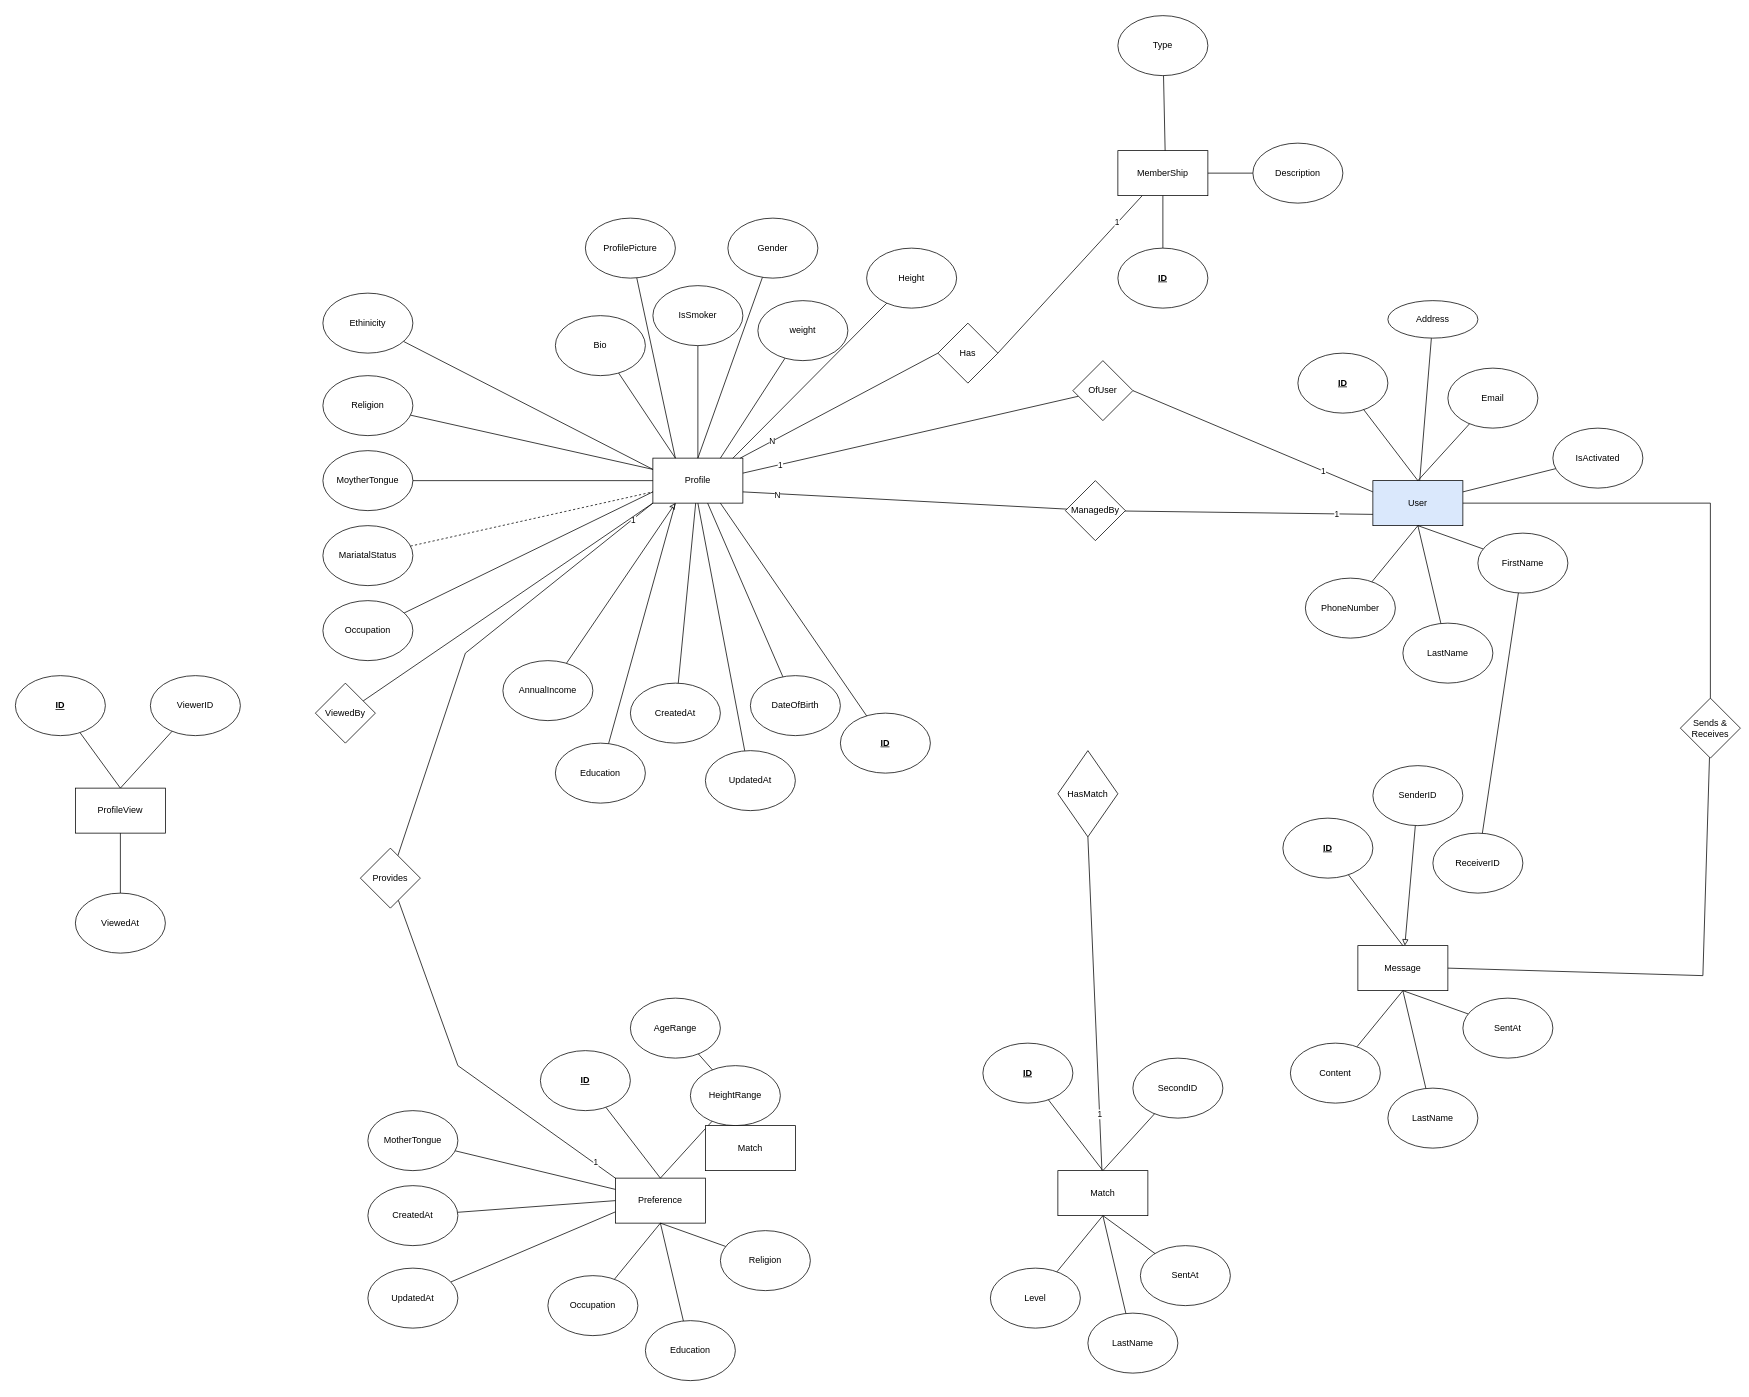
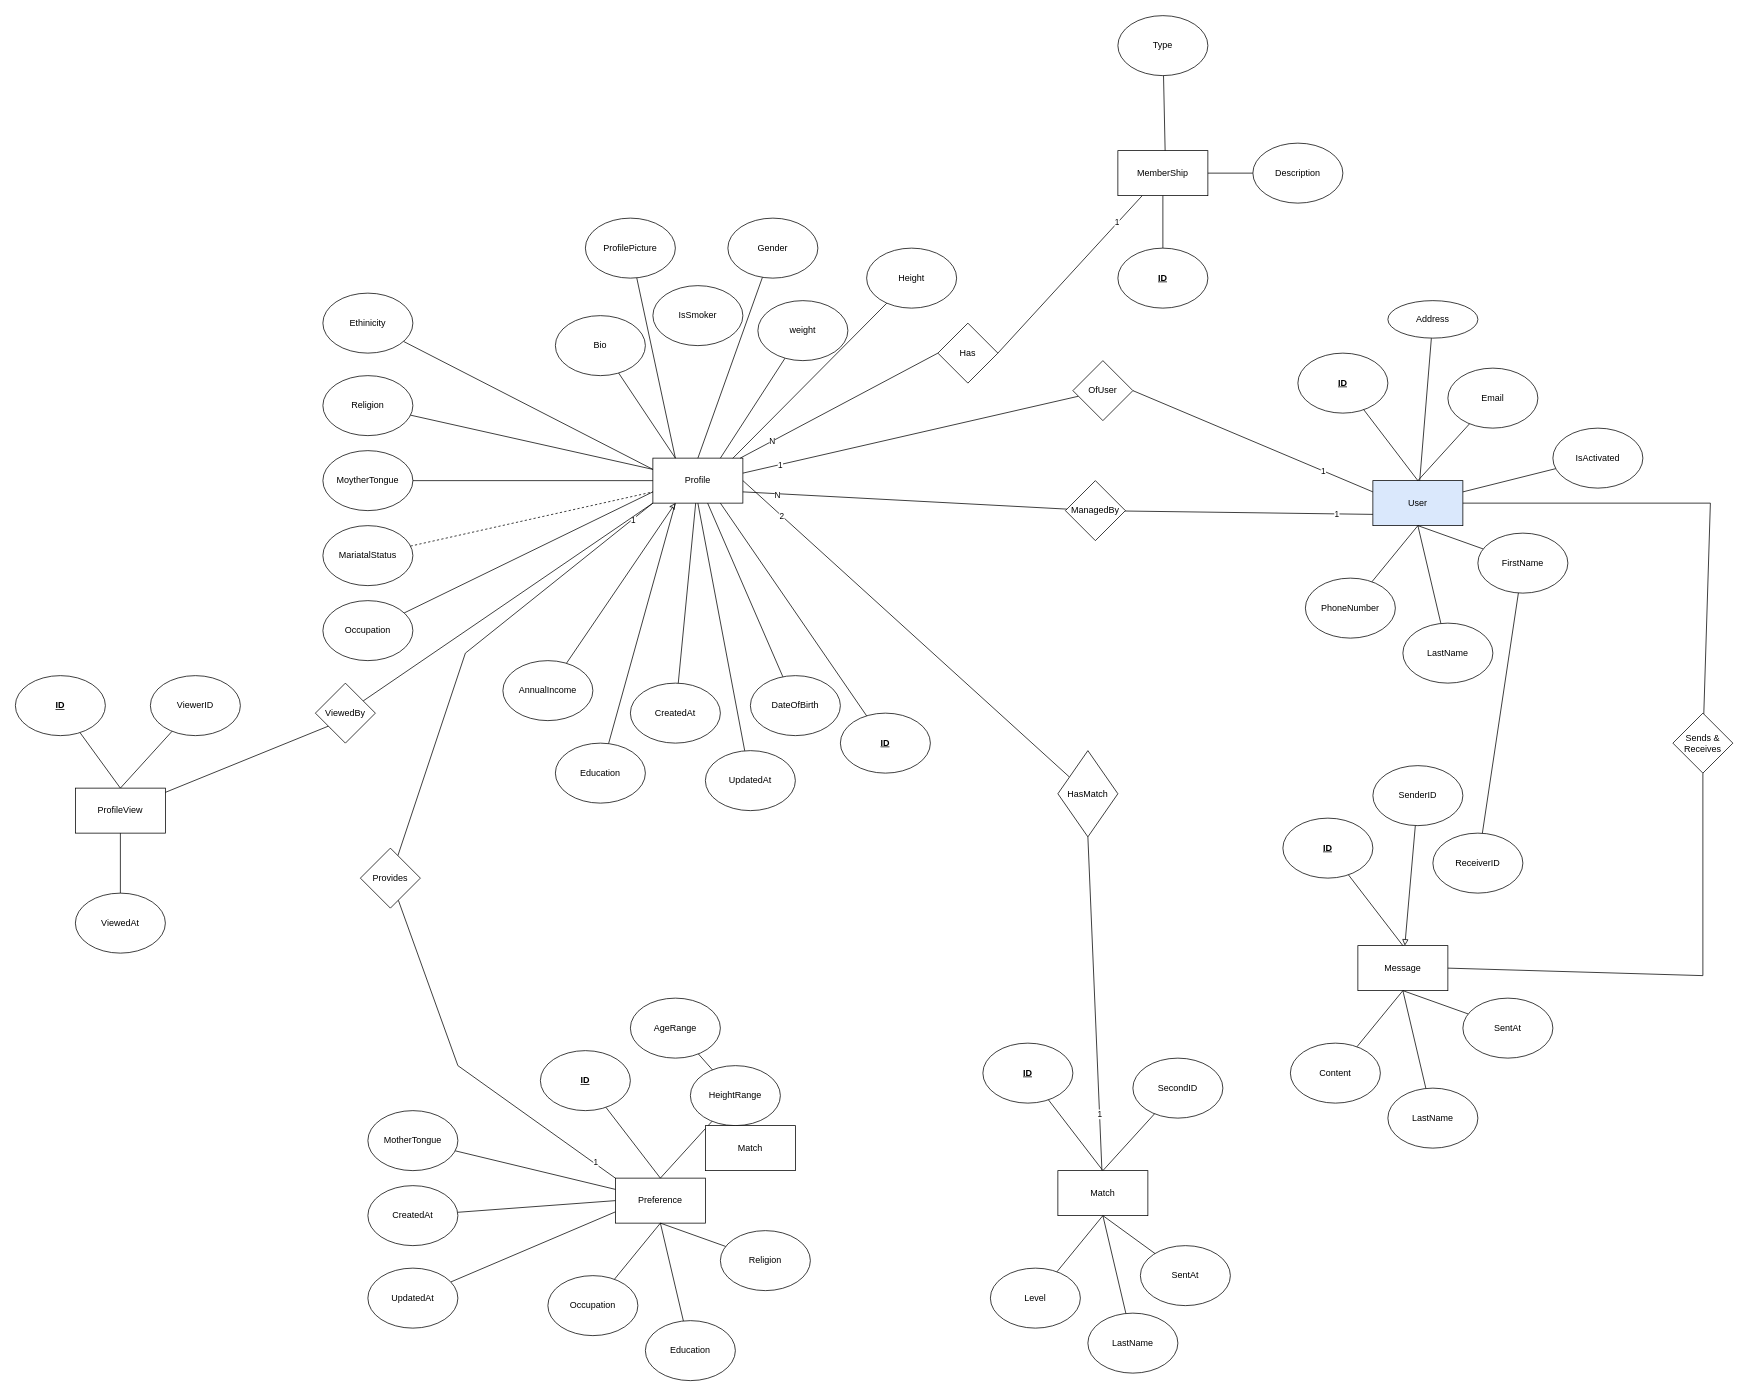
edge "IsSmoker" -- "Profile": removed
edge "Profile" -- "HasMatch": added, label "2"
node "Sends & Receives": moved (1710, 728) -> (1703, 743)
edge "ViewedBy" -- "ProfileView": added
